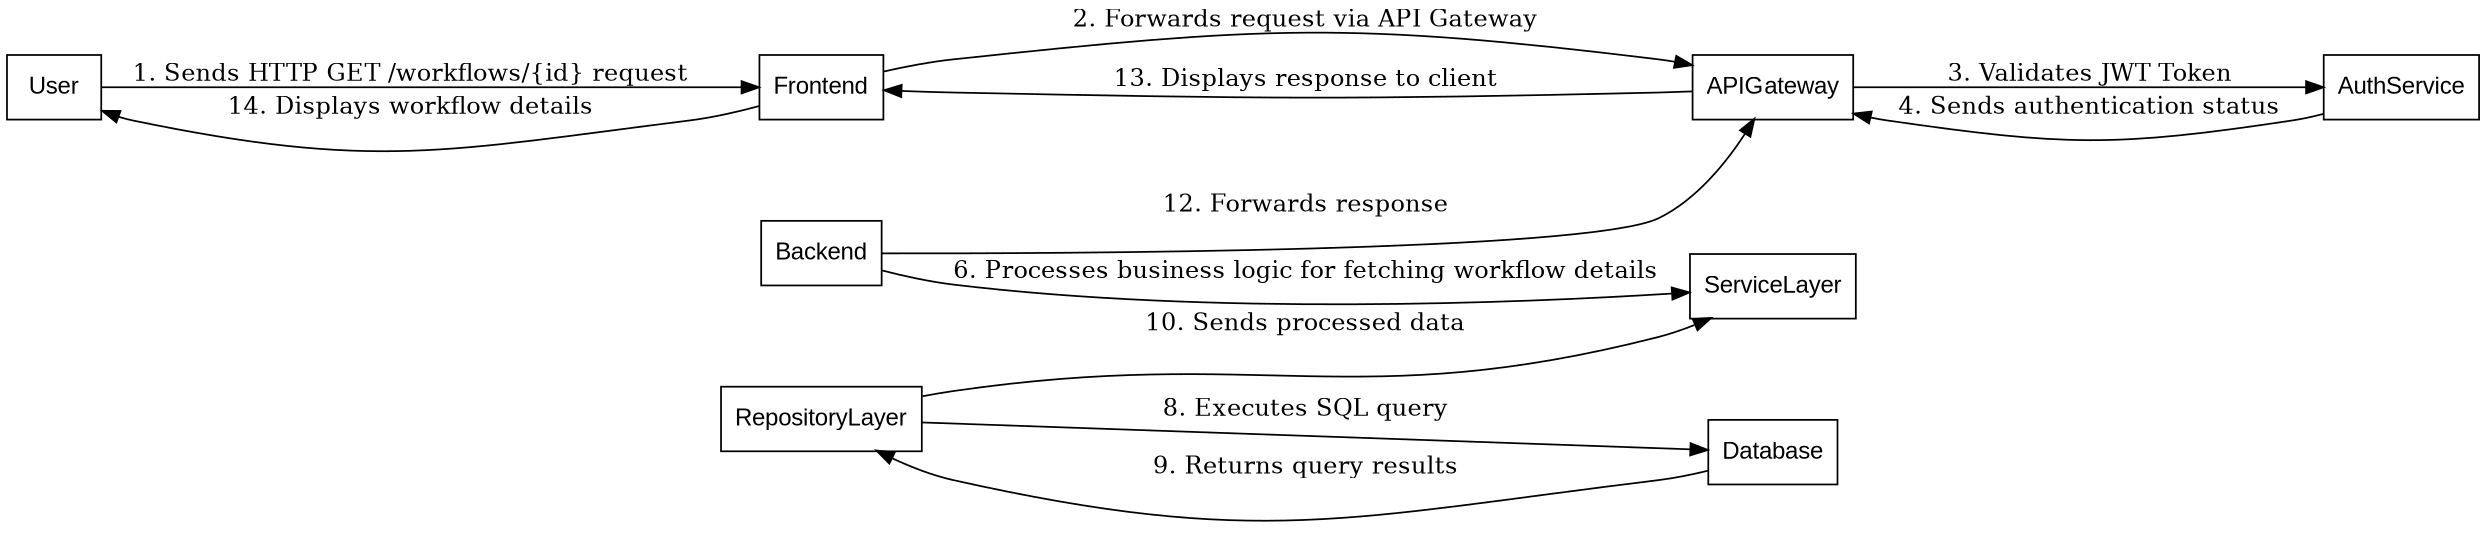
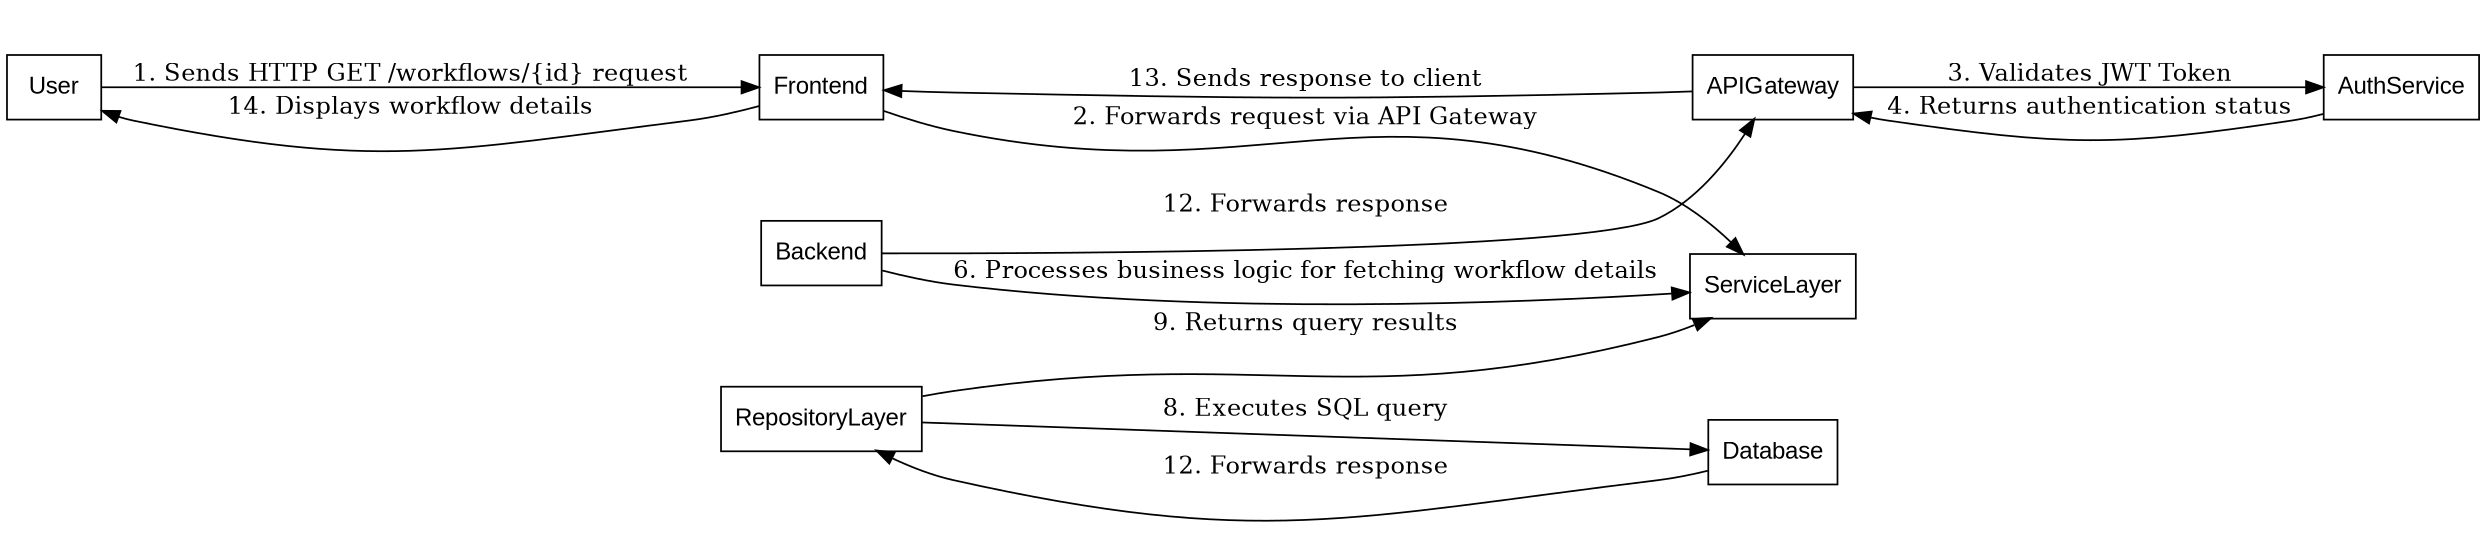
edge "Frontend" -> "APIGateway": now "Frontend" -> "ServiceLayer"
edge "APIGateway" -> "Frontend": label "13. Displays response to client" -> "13. Sends response to client"
edge "AuthService" -> "APIGateway": label "4. Sends authentication status" -> "4. Returns authentication status"
edge "RepositoryLayer" -> "ServiceLayer": label "10. Sends processed data" -> "9. Returns query results"
edge "Database" -> "RepositoryLayer": label "9. Returns query results" -> "12. Forwards response"
